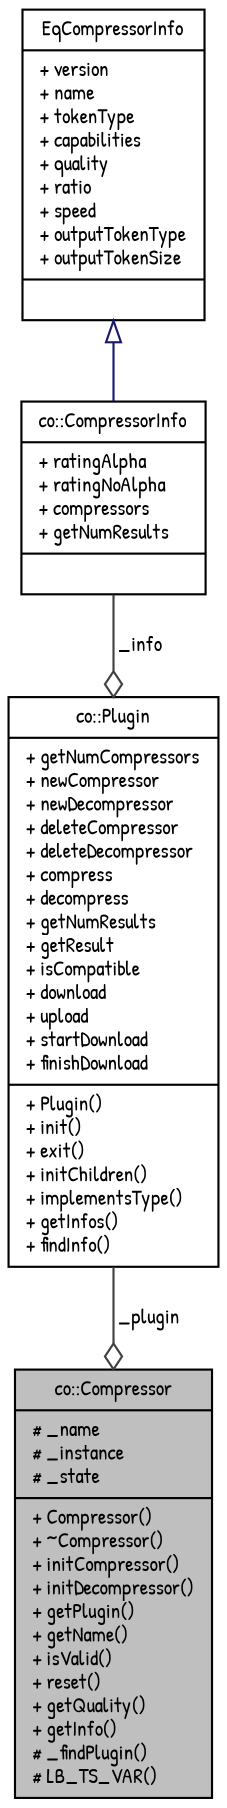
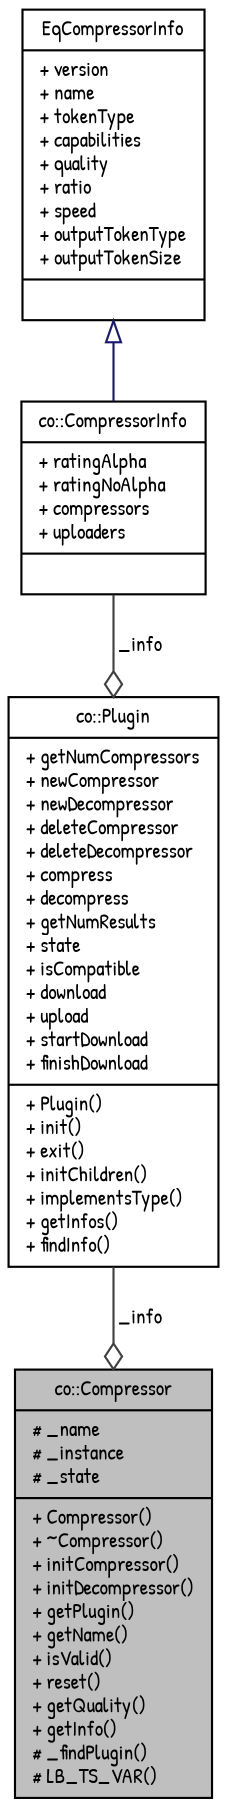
node "co::CompressorInfo": text "+ getNumResults" -> "+ uploaders"
node "co::Plugin": text "+ getResult" -> "+ state"
edge "co::Plugin" -> "co::Compressor": label " _plugin" -> " _info"
